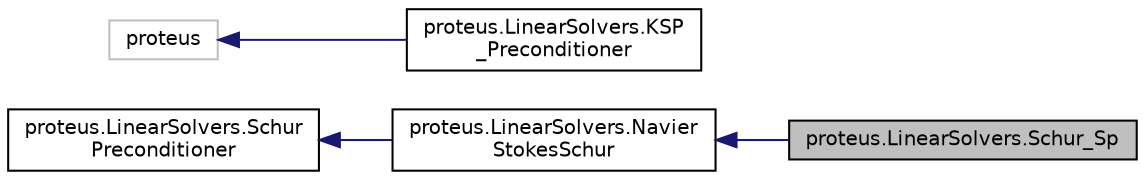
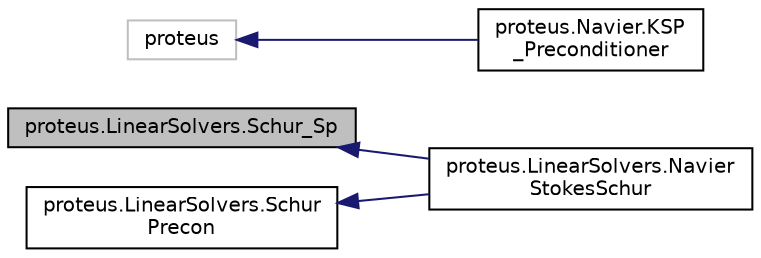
node "proteus.LinearSolvers.KSP _Preconditioner": label "proteus.LinearSolvers.KSP _Preconditioner" -> "proteus.Navier.KSP _Preconditioner"
node "proteus.LinearSolvers.Schur Preconditioner": label "proteus.LinearSolvers.Schur Preconditioner" -> "proteus.LinearSolvers.Schur Precon"
edge "proteus.LinearSolvers.Schur_Sp" -> "proteus.LinearSolvers.Navier StokesSchur": reversed
